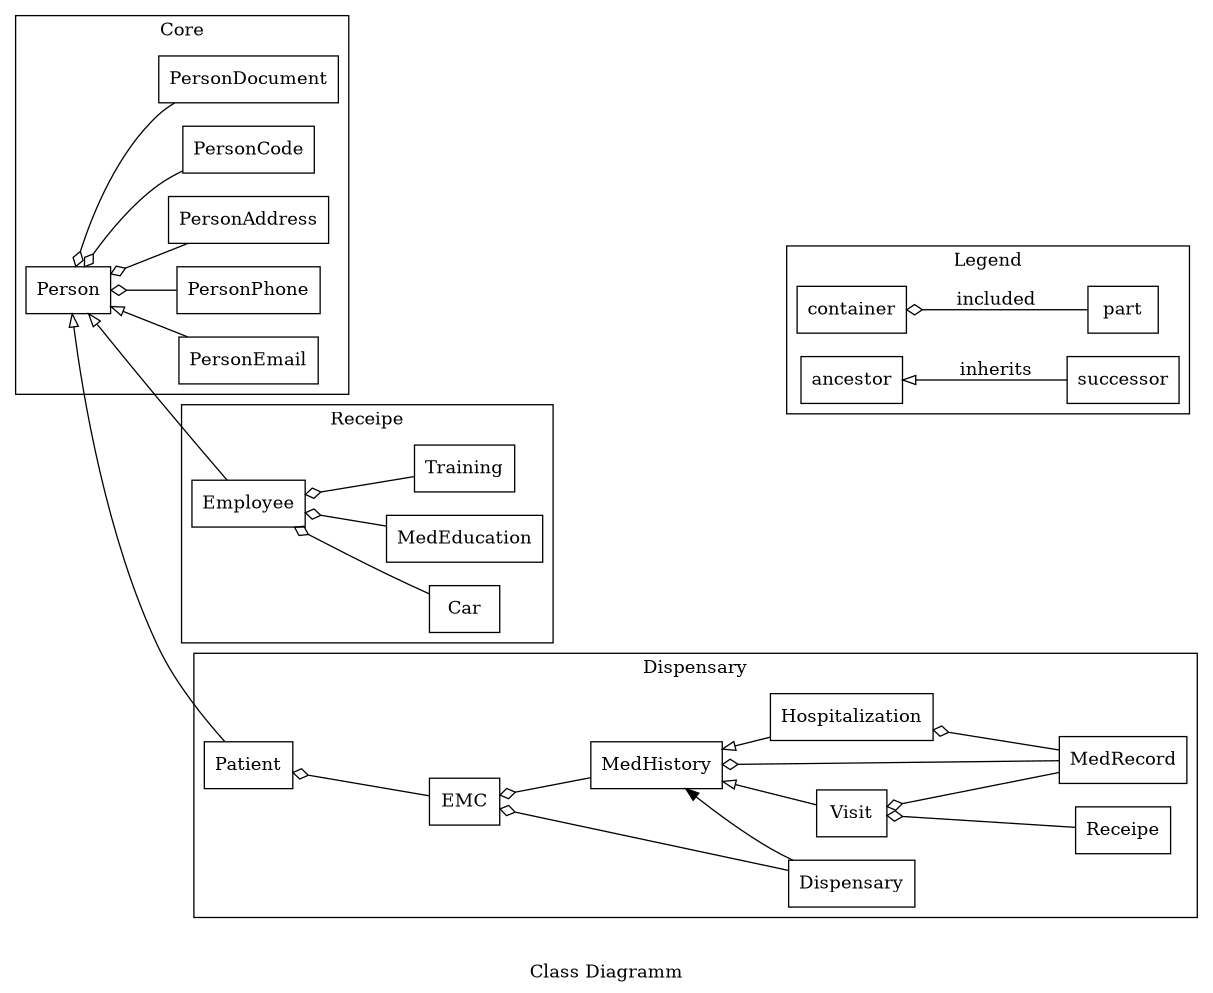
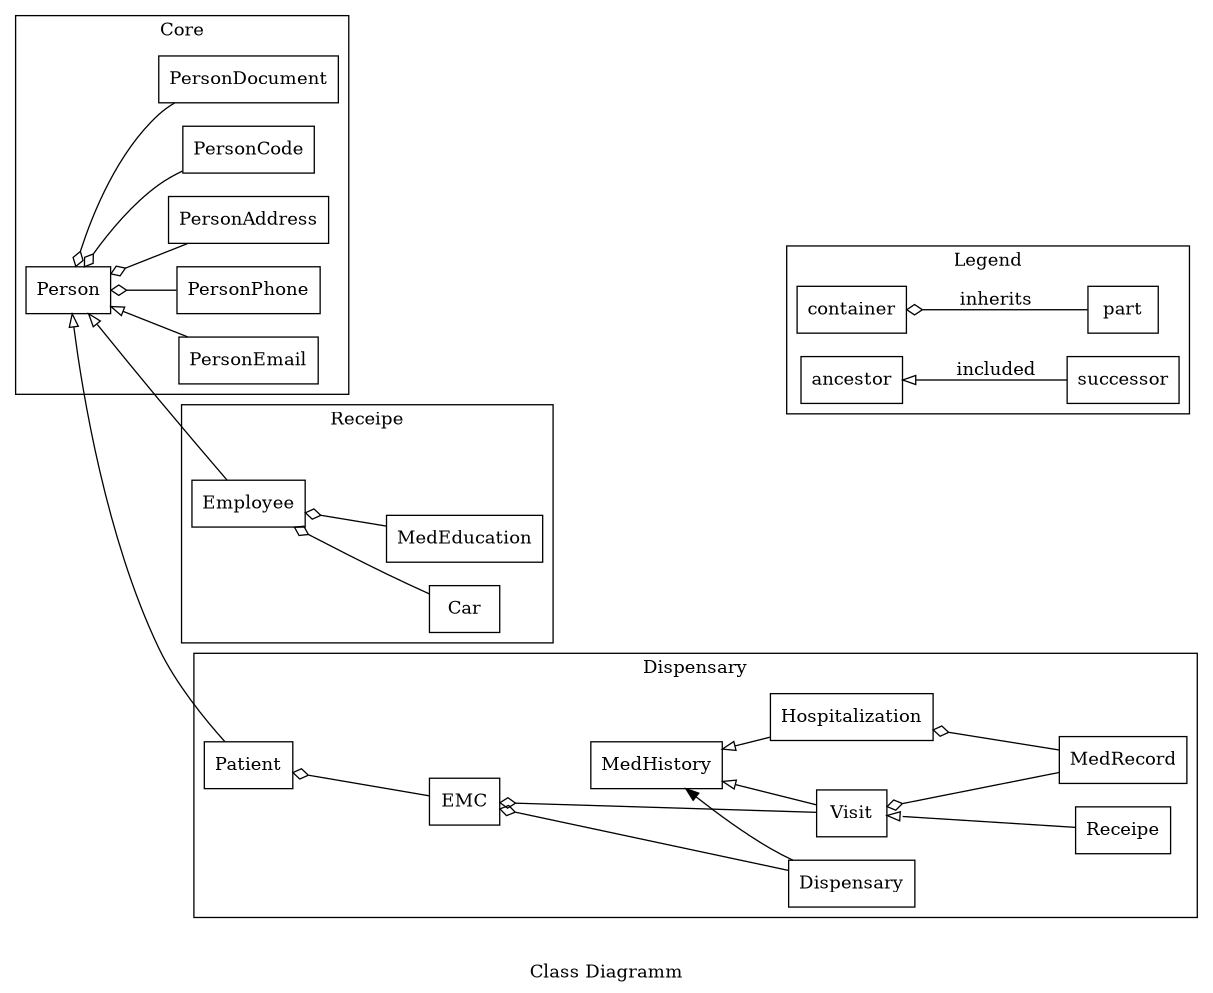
edge "part" -> "container": label "included" -> "inherits"
edge "successor" -> "ancestor": label "inherits" -> "included"
node "Training": removed
edge "MedRecord" -> "MedHistory": removed
edge "MedHistory" -> "EMC": now "Visit" -> "EMC"
edge "Receipe" -> "Visit": arrowhead odiamond -> onormal
